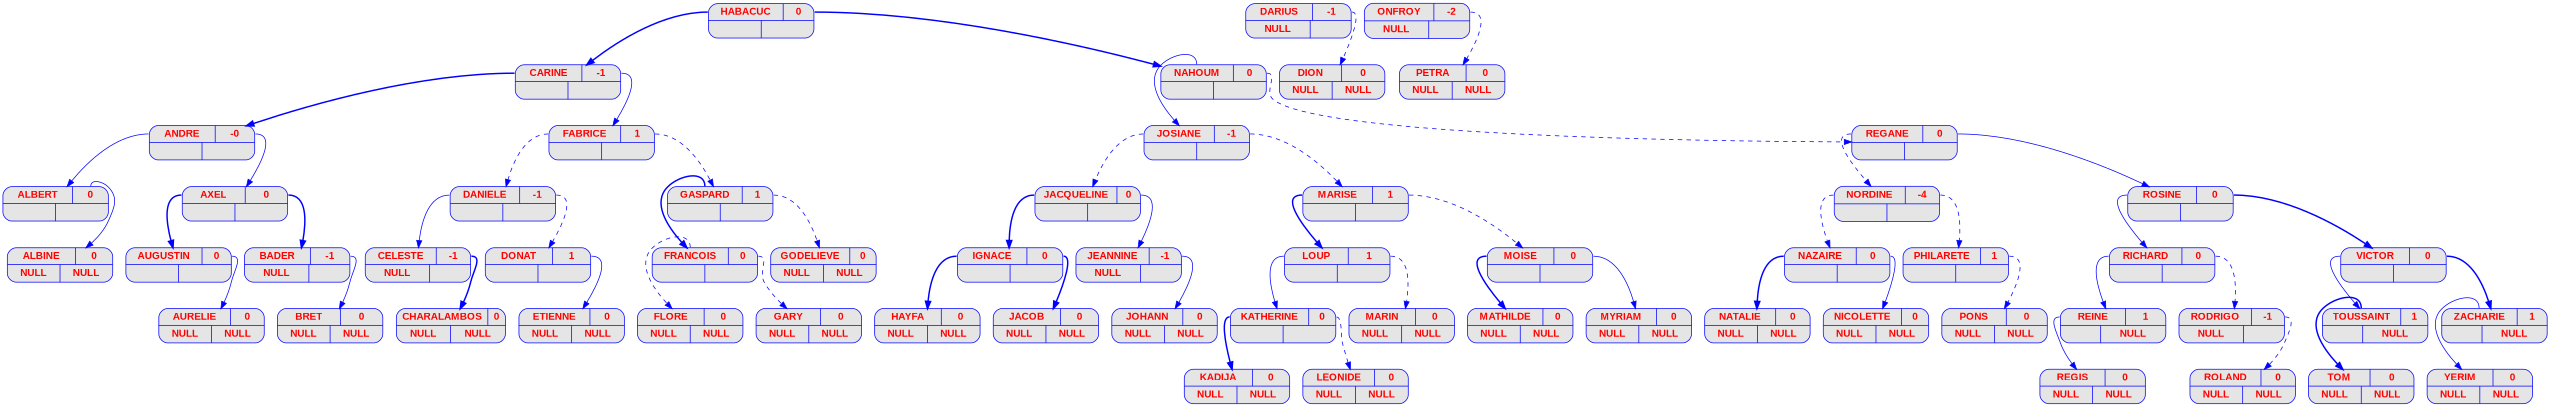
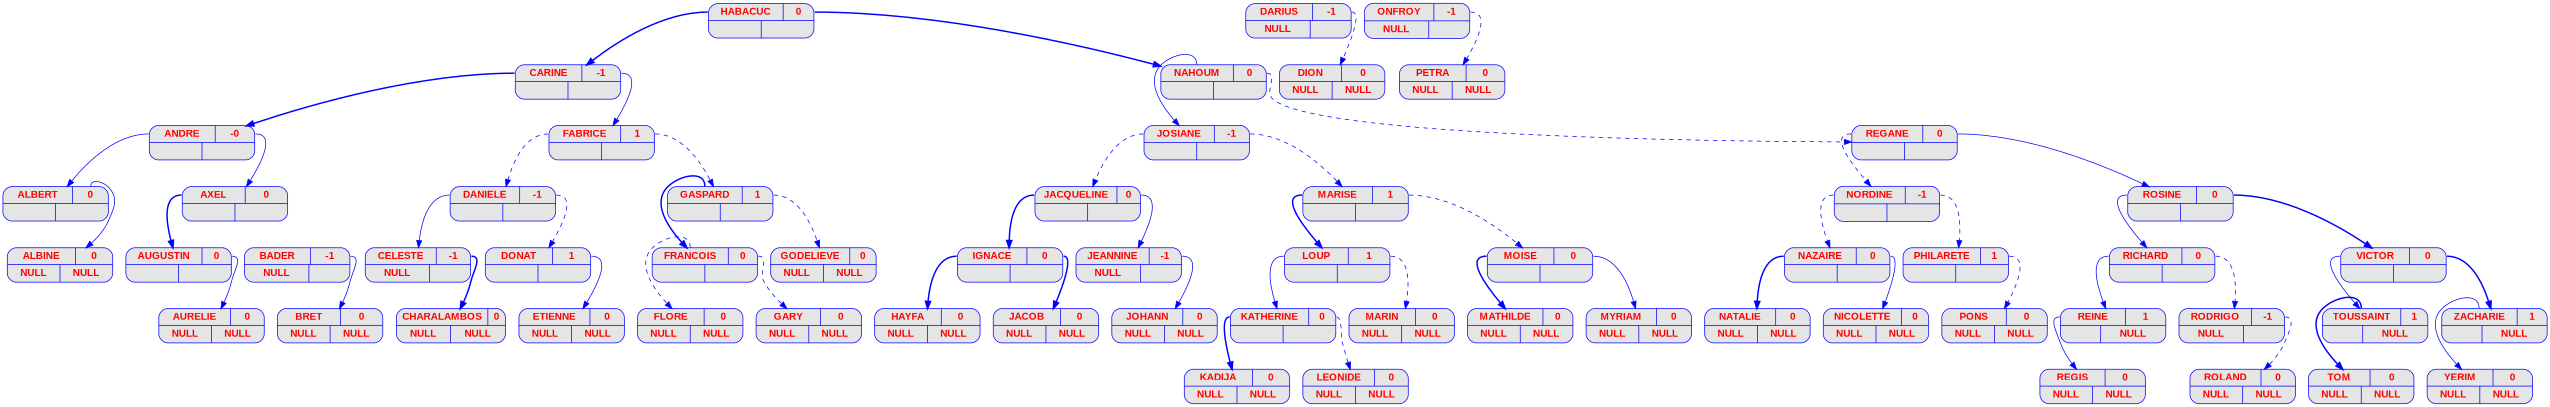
node "ONFROY": text "-2" -> "-1"
node "NORDINE": text "-4" -> "-1"
edge "AXEL" -> "BADER": removed
